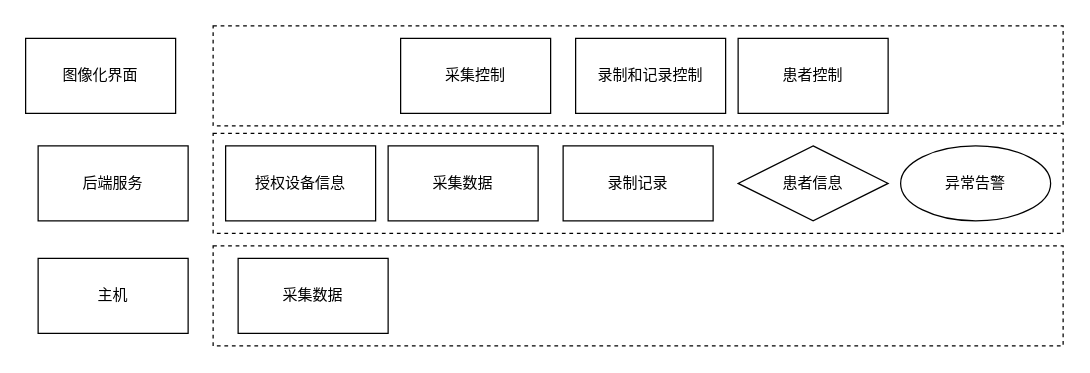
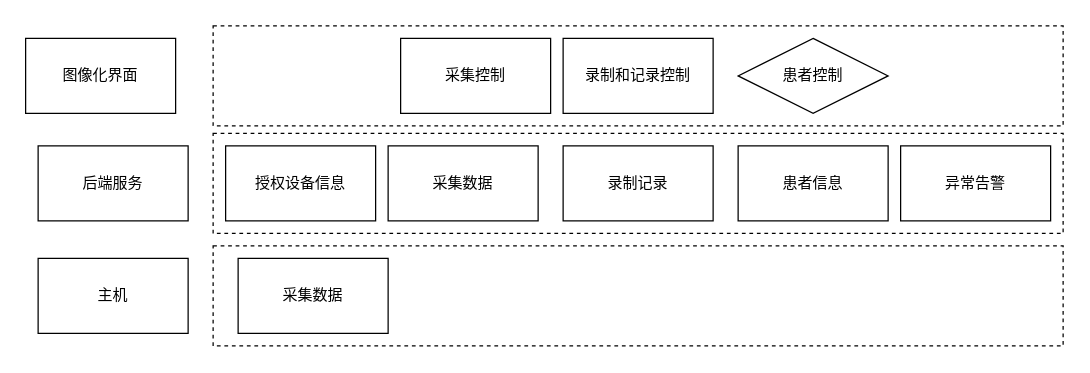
node "录制和记录控制": moved (651, 76) -> (638, 76)
node "患者控制": shape rectangle -> diamond
node "患者信息": shape diamond -> rectangle
node "异常告警": shape ellipse -> rectangle
